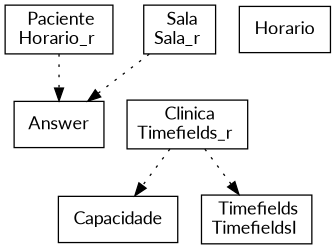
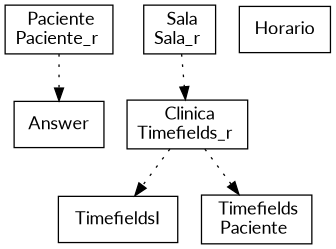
node "Paciente Horario_r": label "Paciente Horario_r" -> "Paciente Paciente_r"
edge "Sala Sala_r" -> "Answer": now "Sala Sala_r" -> "Clinica Timefields_r"
node "Capacidade": label "Capacidade" -> "TimefieldsI"
node "Timefields TimefieldsI": label "Timefields TimefieldsI" -> "Timefields Paciente"
